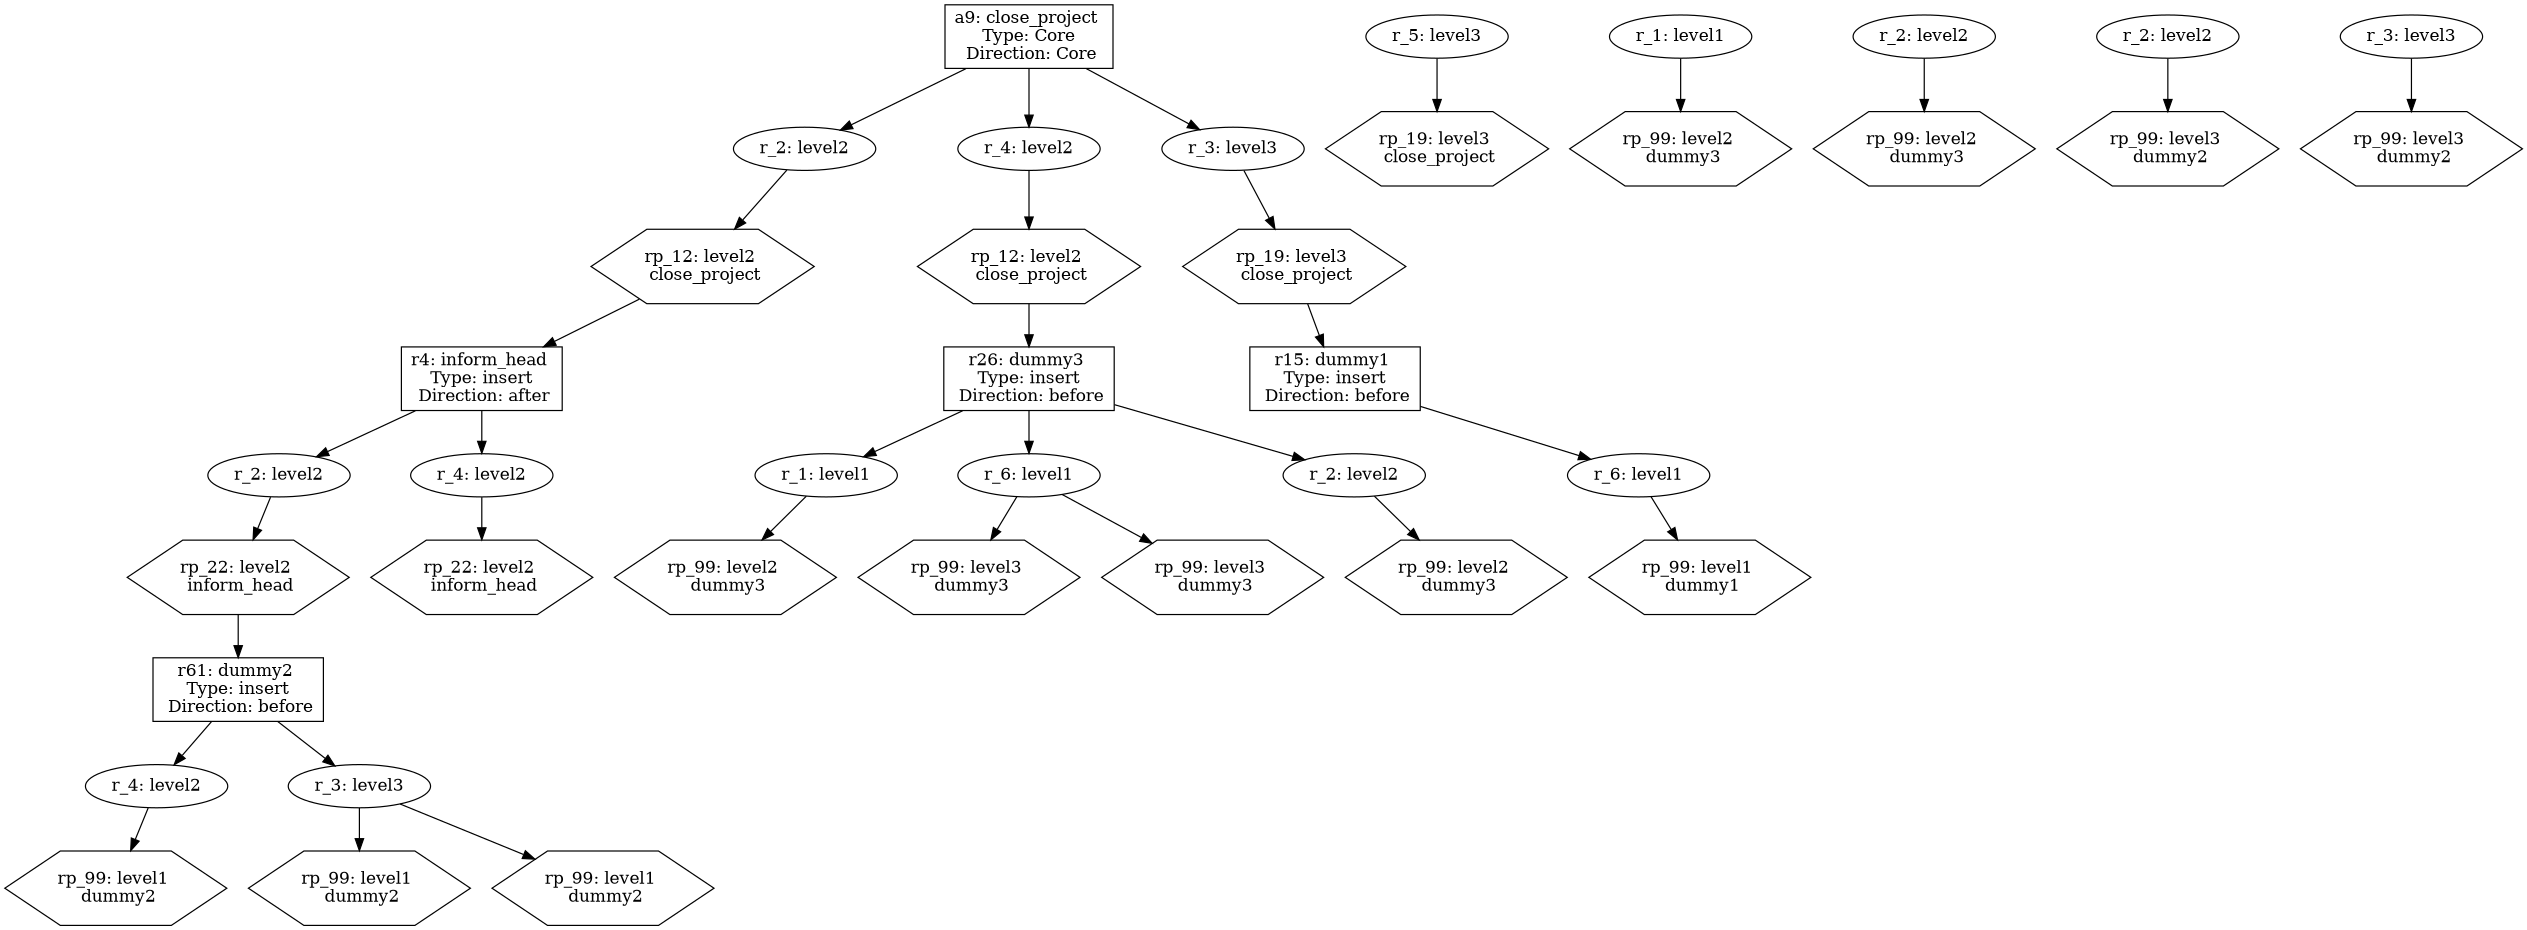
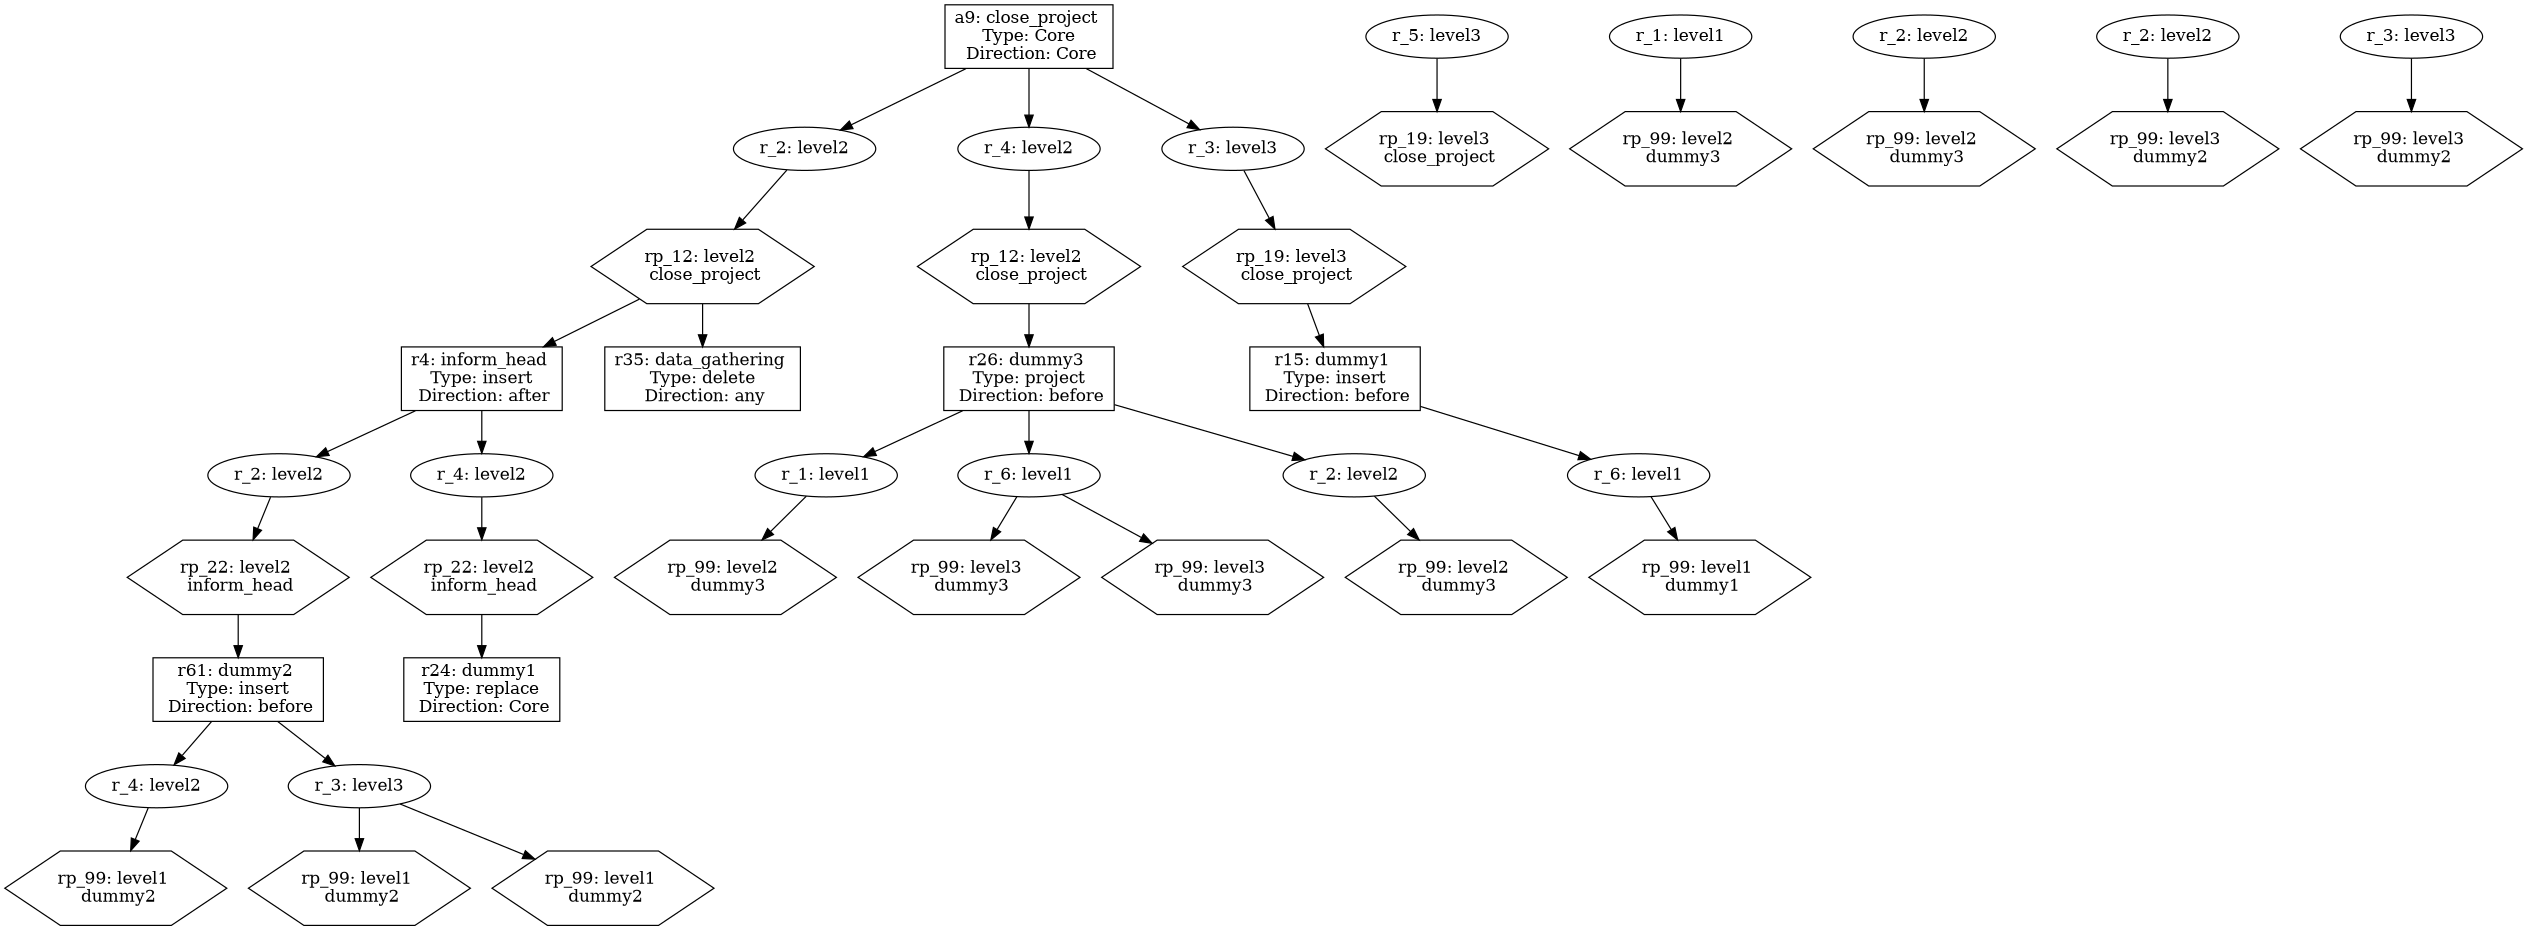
node "r35: data_gathering Type: delete Direction: any": added
node "r26: dummy3 Type: insert Direction: before": label "r26: dummy3 Type: insert Direction: before" -> "r26: dummy3 Type: project Direction: before"
node "r24: dummy1 Type: replace Direction: Core": added
